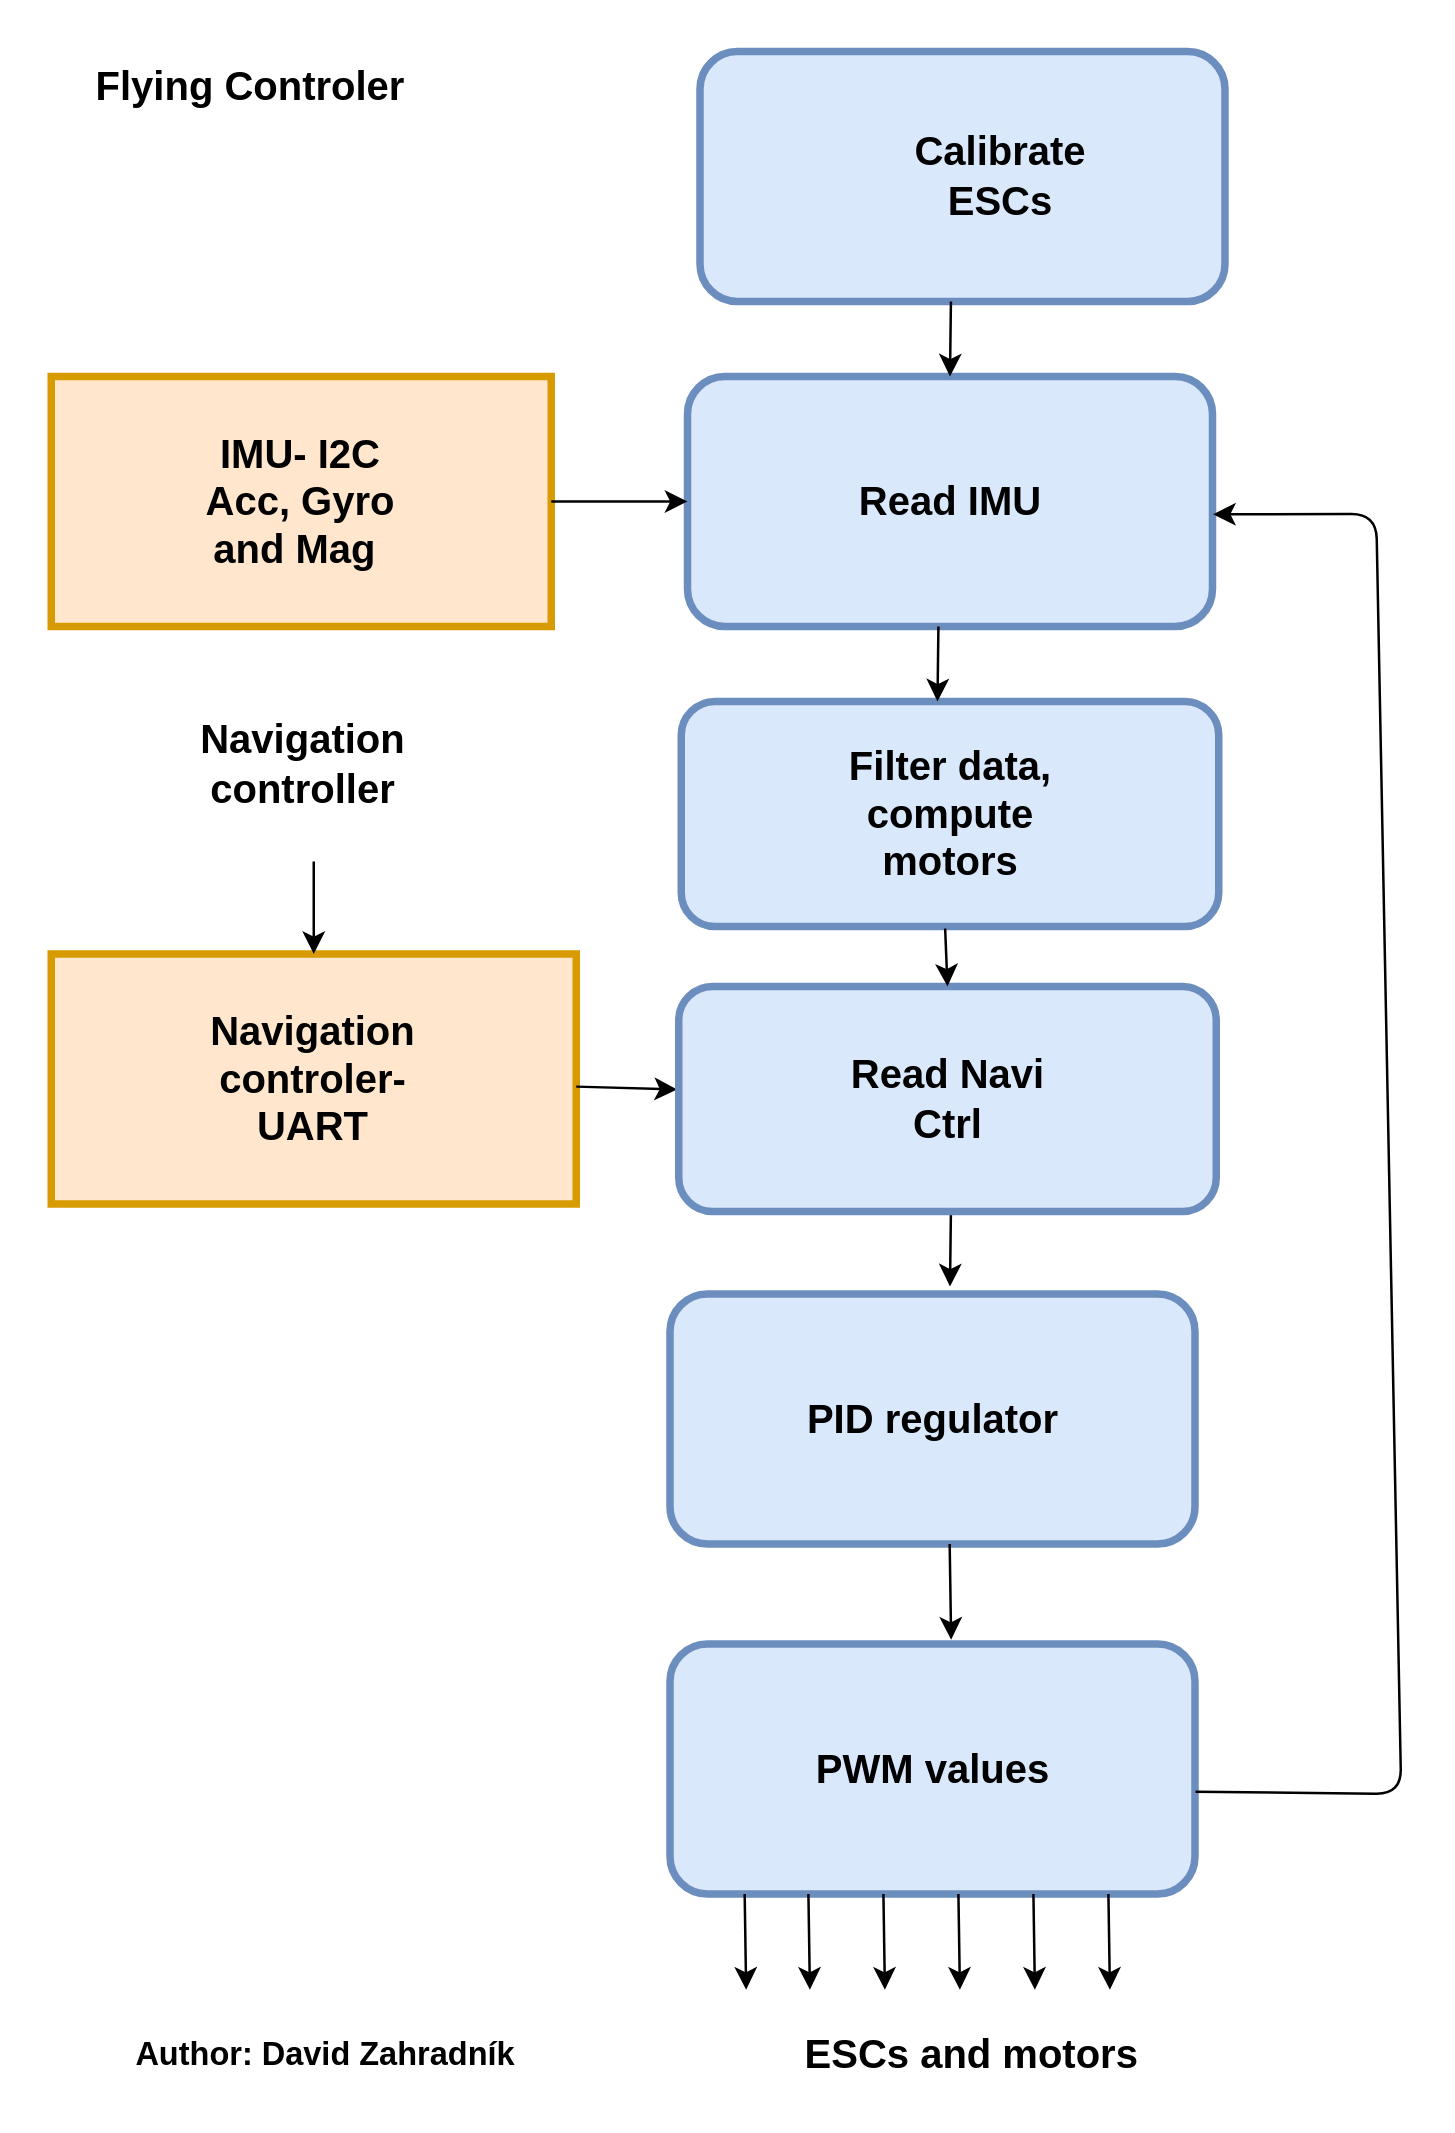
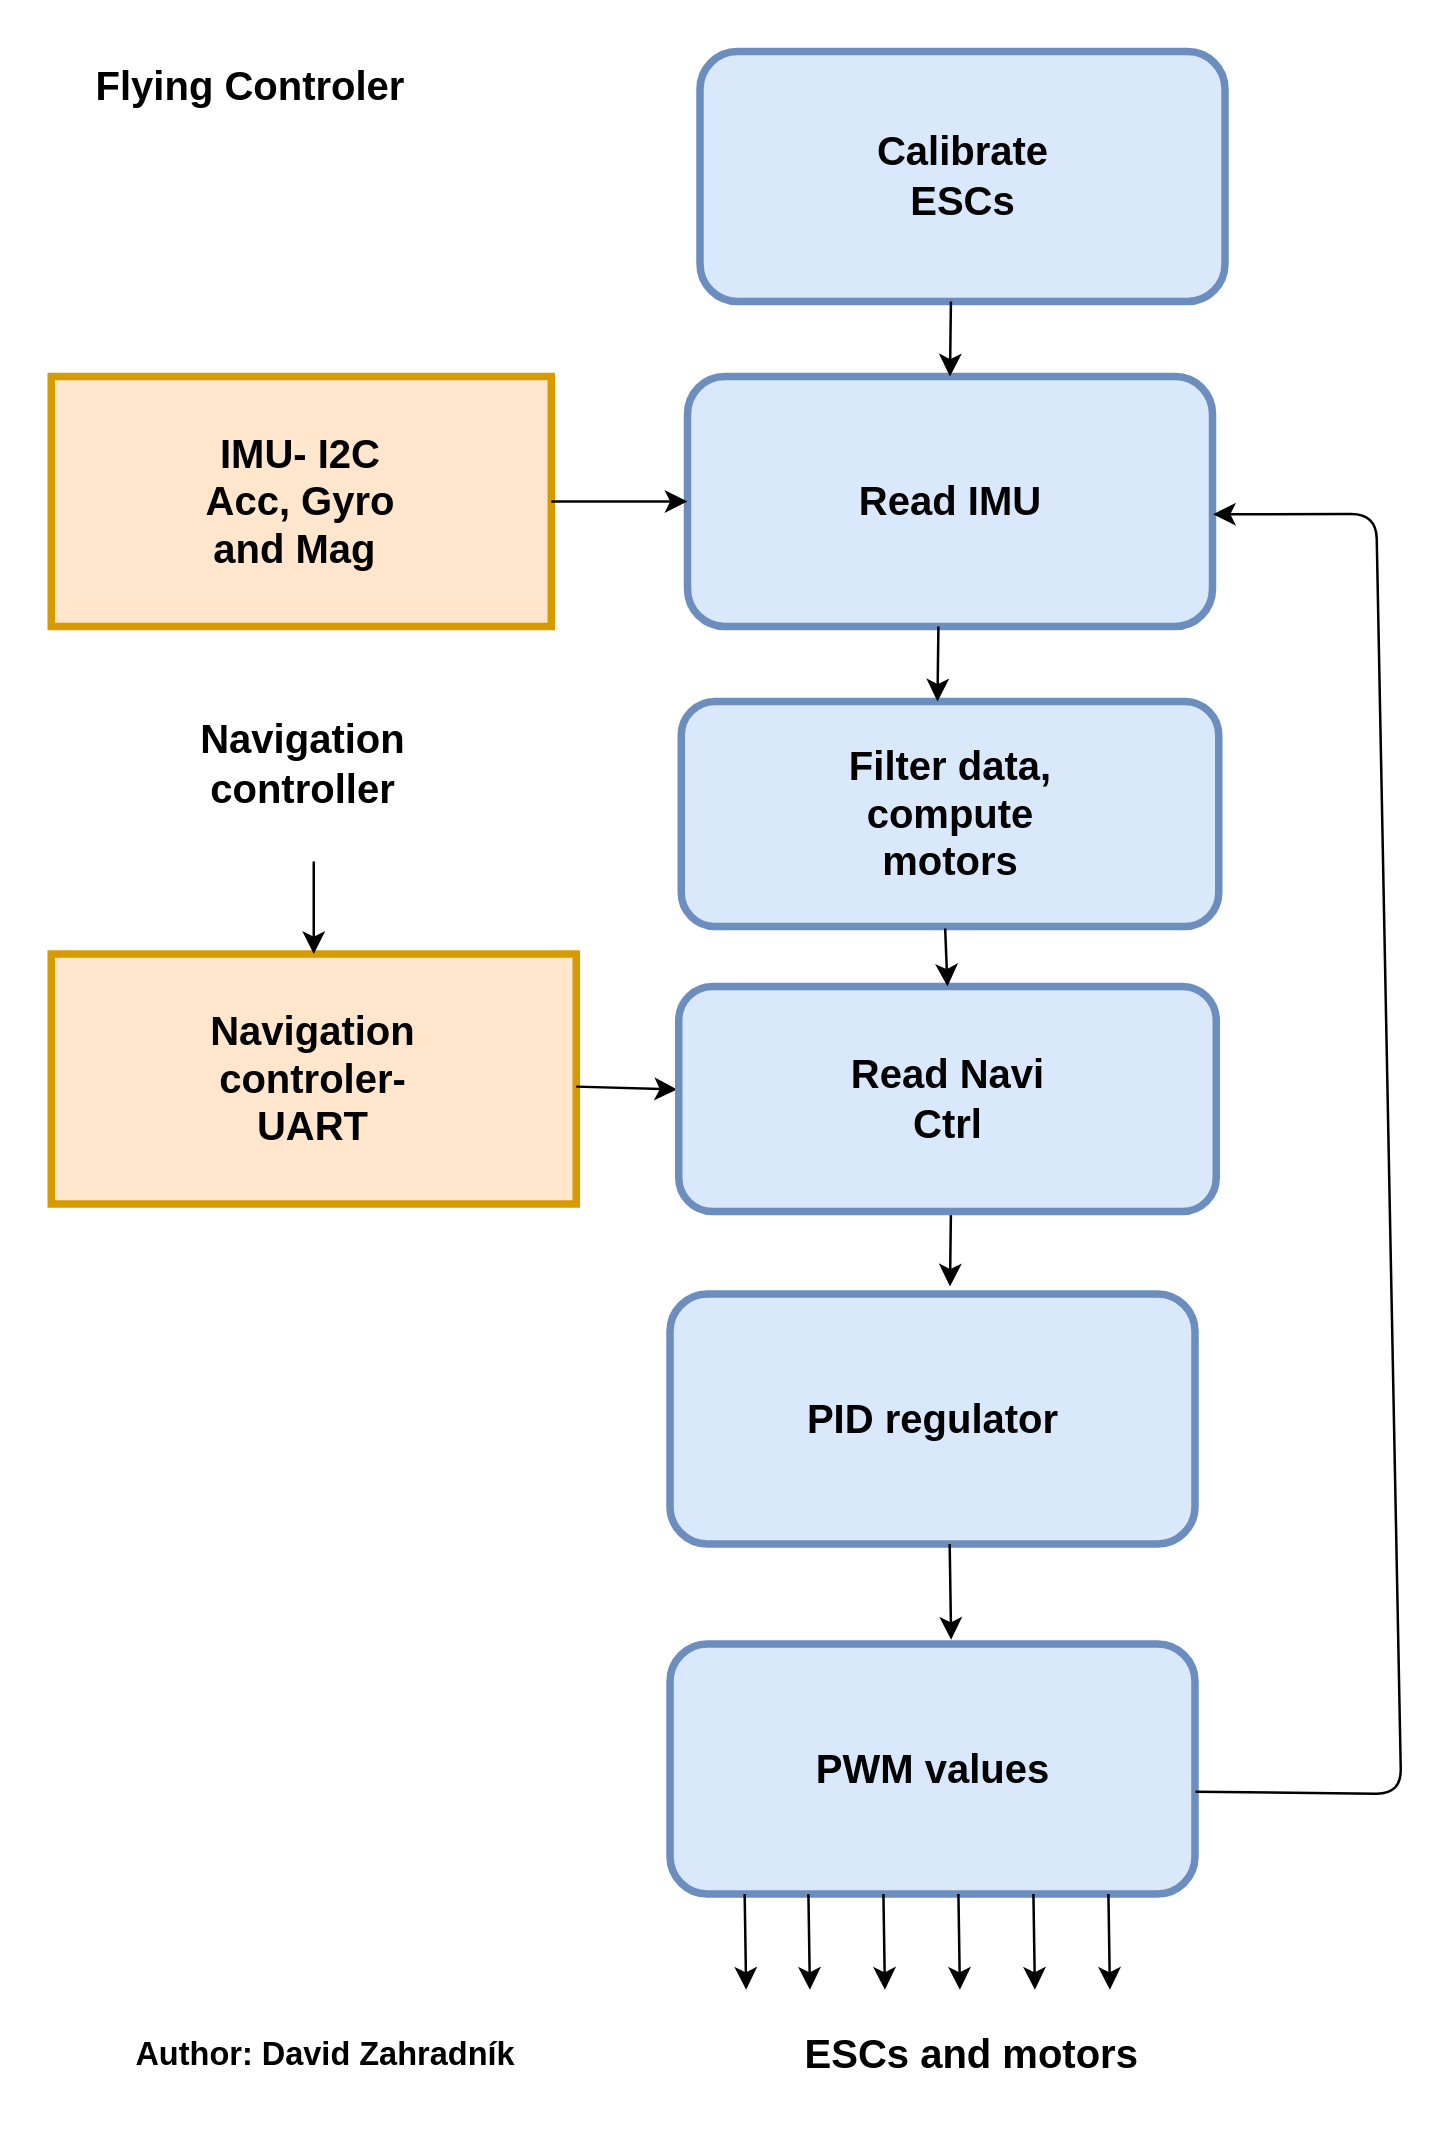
node "Calibrate ESCs": moved (1000, 176) -> (963, 176)
